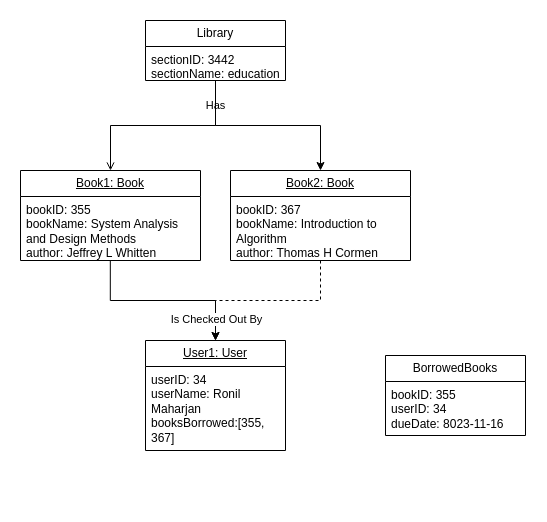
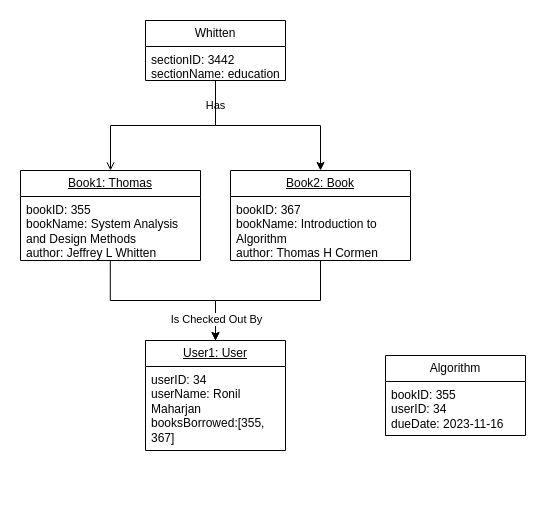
node "Library": label "Library" -> "Whitten"
node "Book1: Book": label "Book1: Book" -> "Book1: Thomas"
edge "Book2: Book" -> "User1: User": style dashed -> solid
node "BorrowedBooks": label "BorrowedBooks" -> "Algorithm"
node "bookID: 355 userID: 34 dueDate: 8023-11-16": label "bookID: 355 userID: 34 dueDate: 8023-11-16" -> "bookID: 355 userID: 34 dueDate: 2023-11-16"
